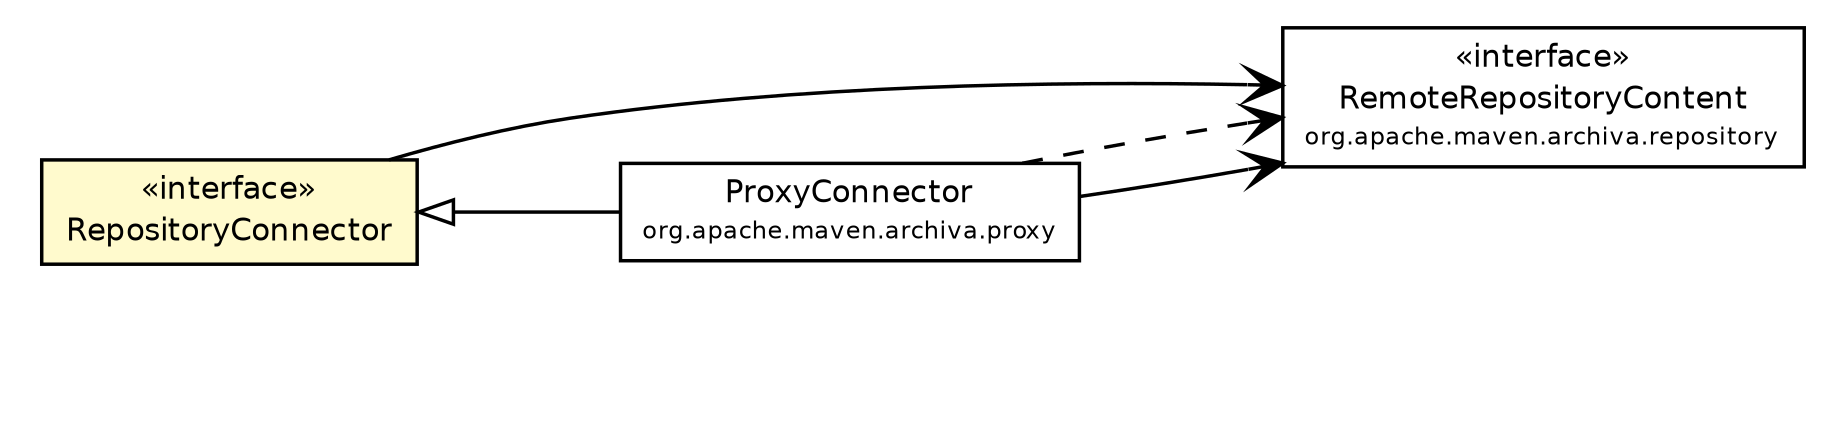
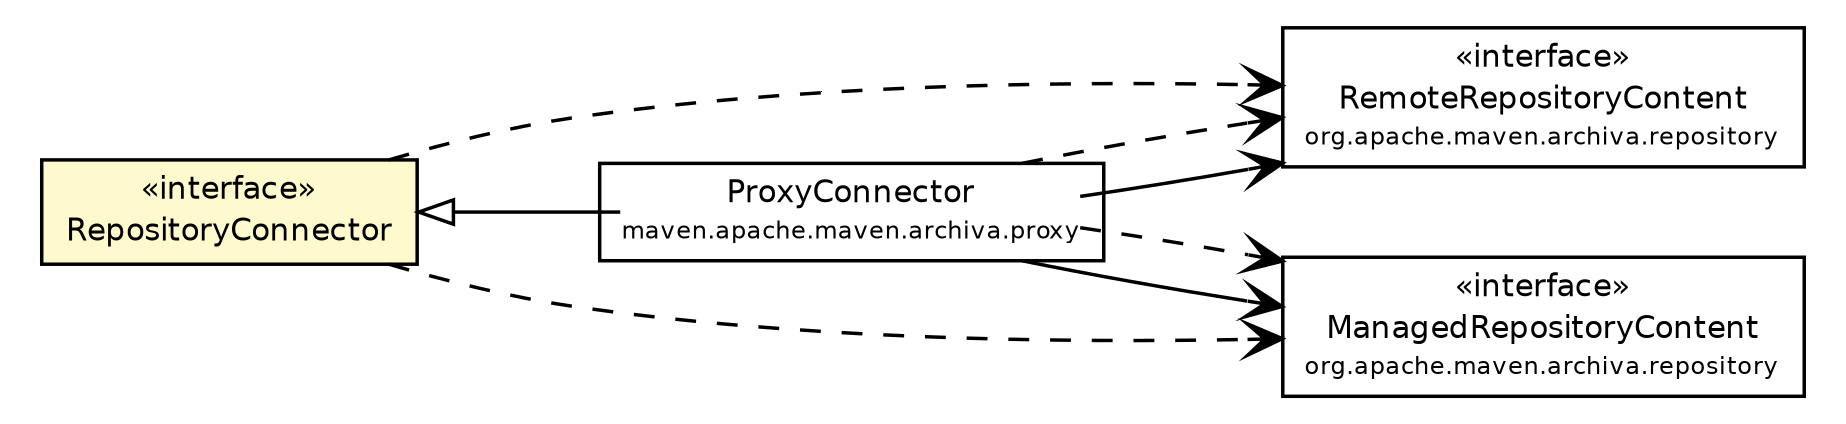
edge "RepositoryConnector" -> "RemoteRepositoryContent": style solid -> dashed
node "ProxyConnector": text "org.apache.maven.archiva.proxy" -> "maven.apache.maven.archiva.proxy"
node "ManagedRepositoryContent": added
